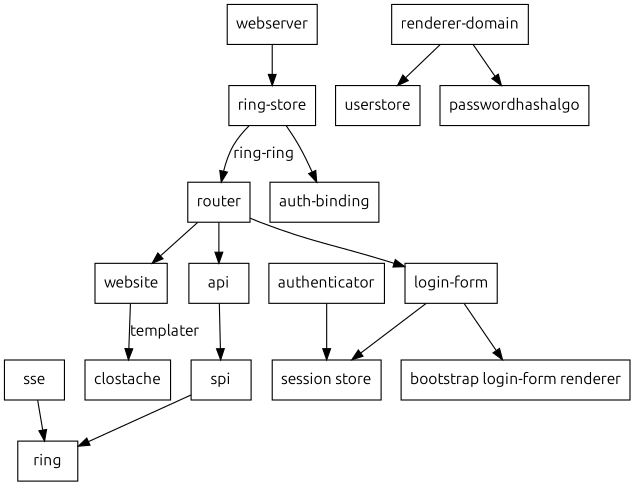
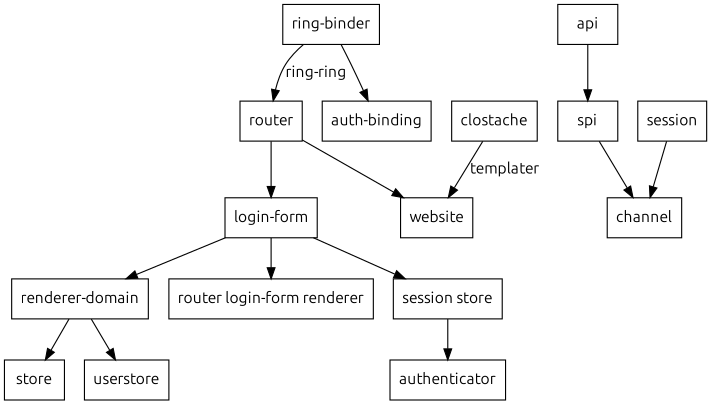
node "webserver": removed
node "ring-store": label "ring-store" -> "ring-binder"
node "passwordhashalgo": label "passwordhashalgo" -> "store"
edge "router" -> "api": removed
edge "login-form" -> "renderer-domain": added
edge "website" -> "clostache": reversed
edge "authenticator" -> "session store": reversed
node "sse": label "sse" -> "session"
node "bootstrap login-form renderer": label "bootstrap login-form renderer" -> "router login-form renderer"
node "ring": label "ring" -> "channel"
